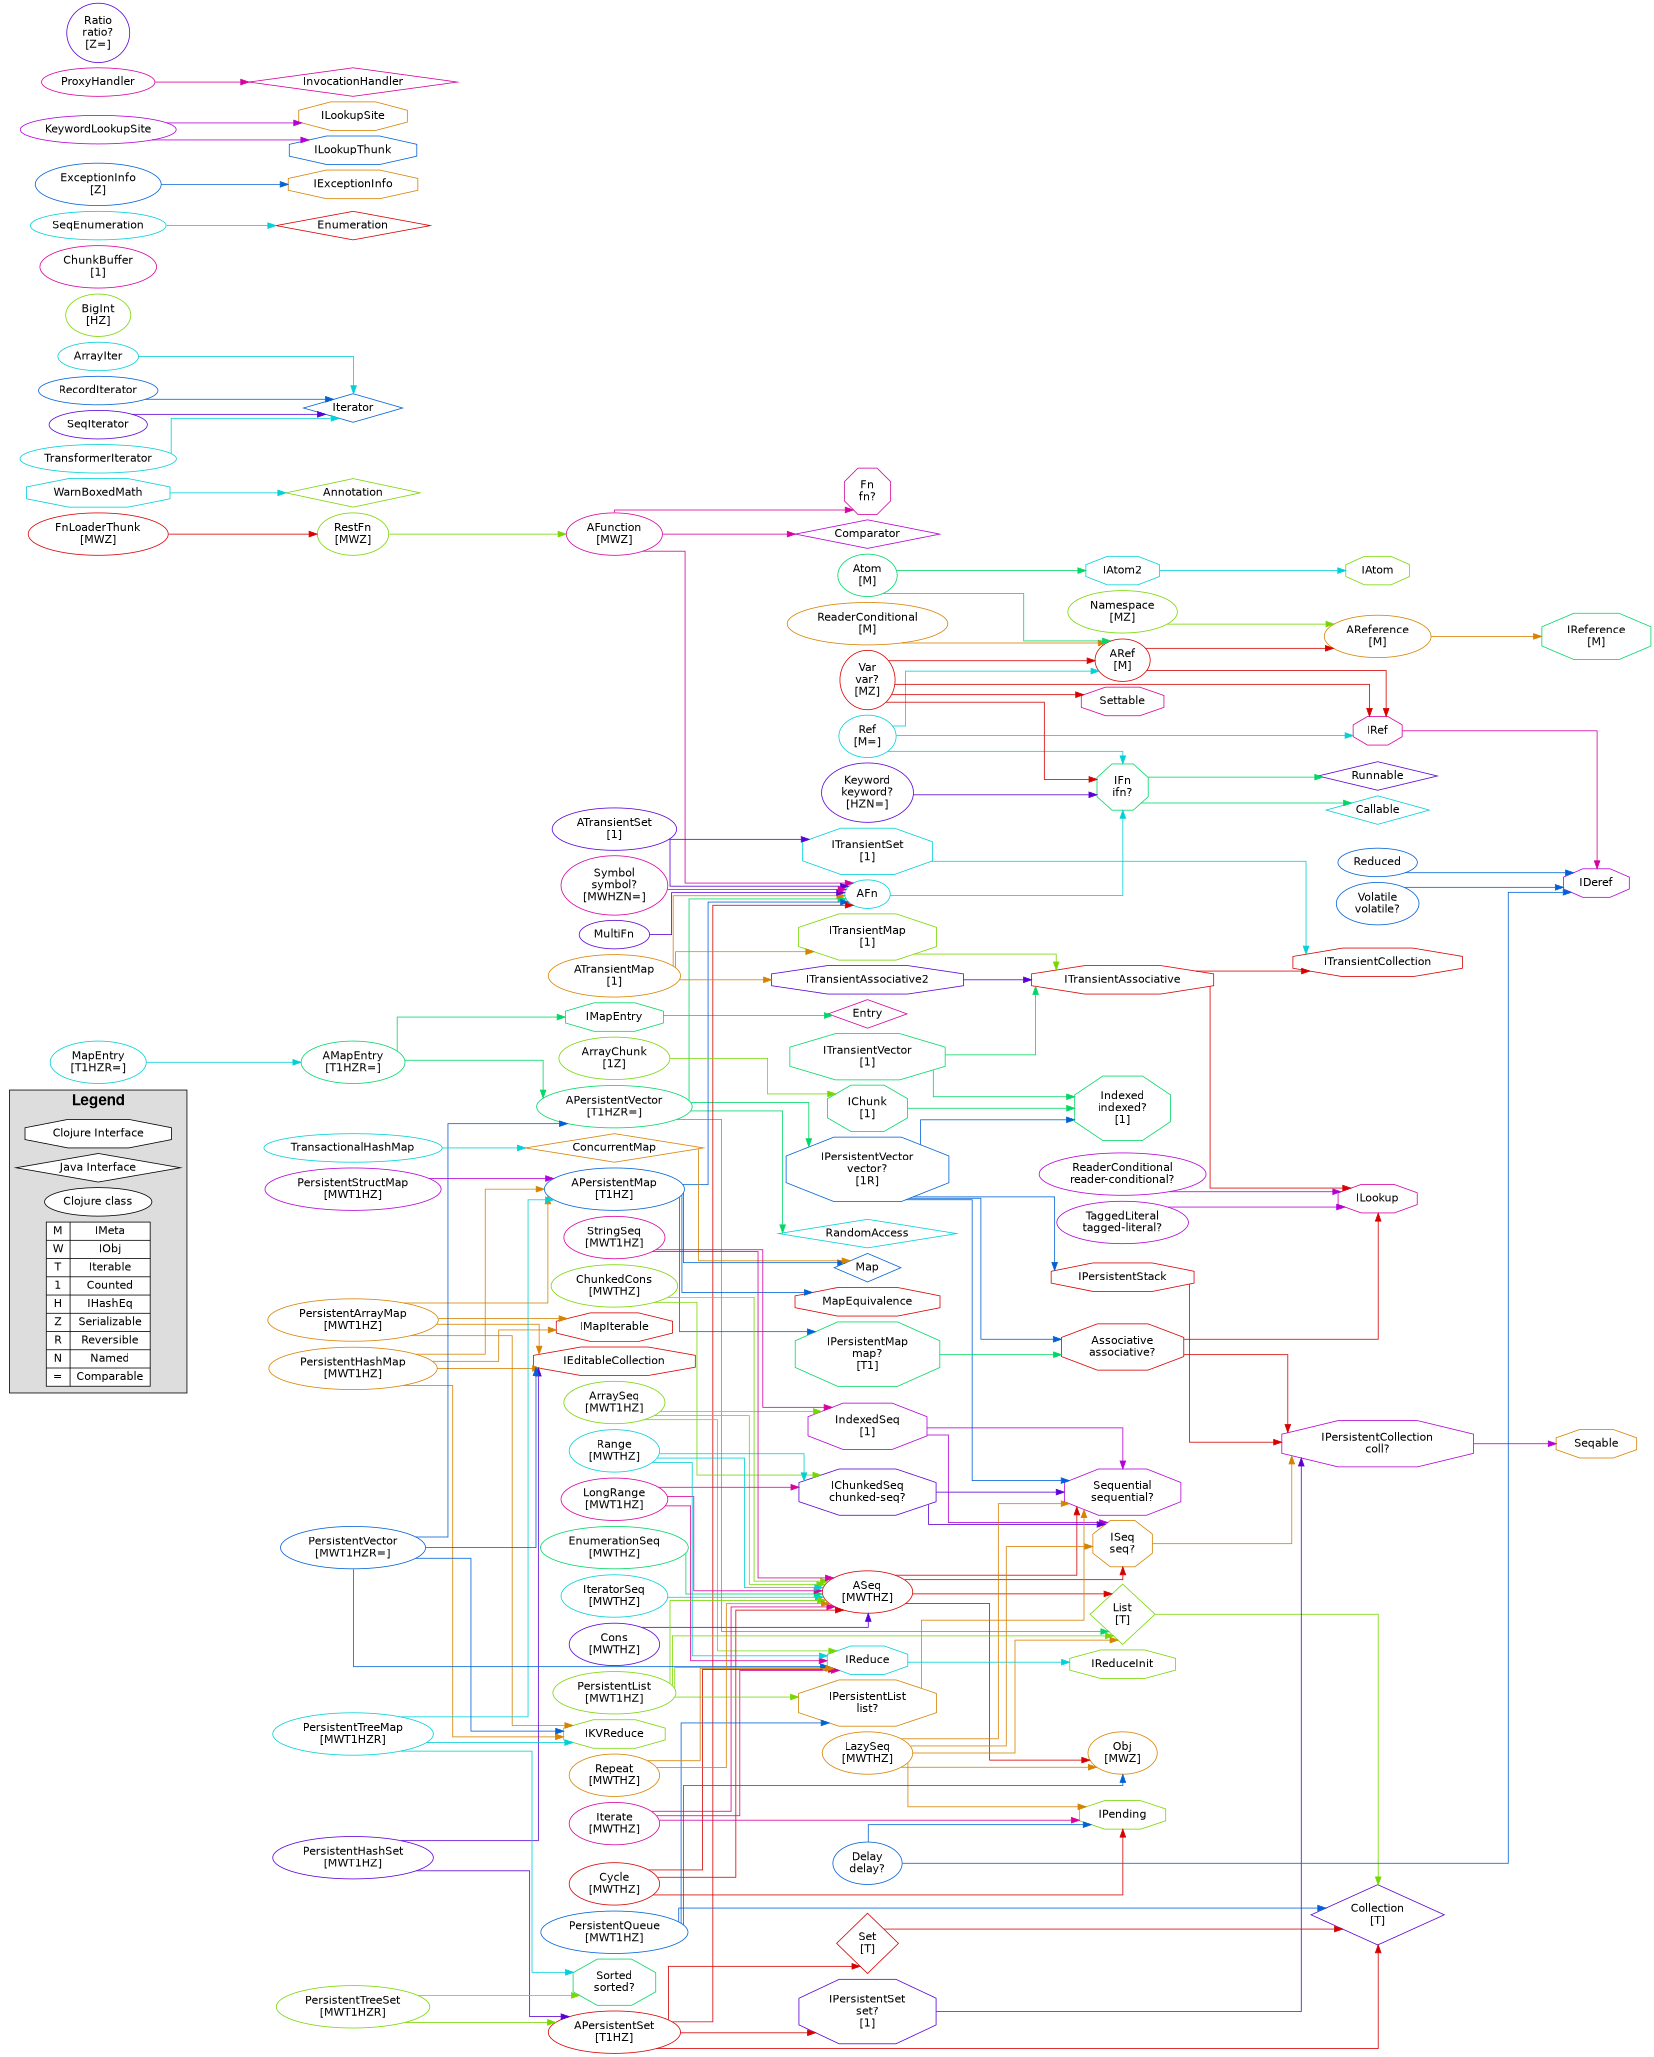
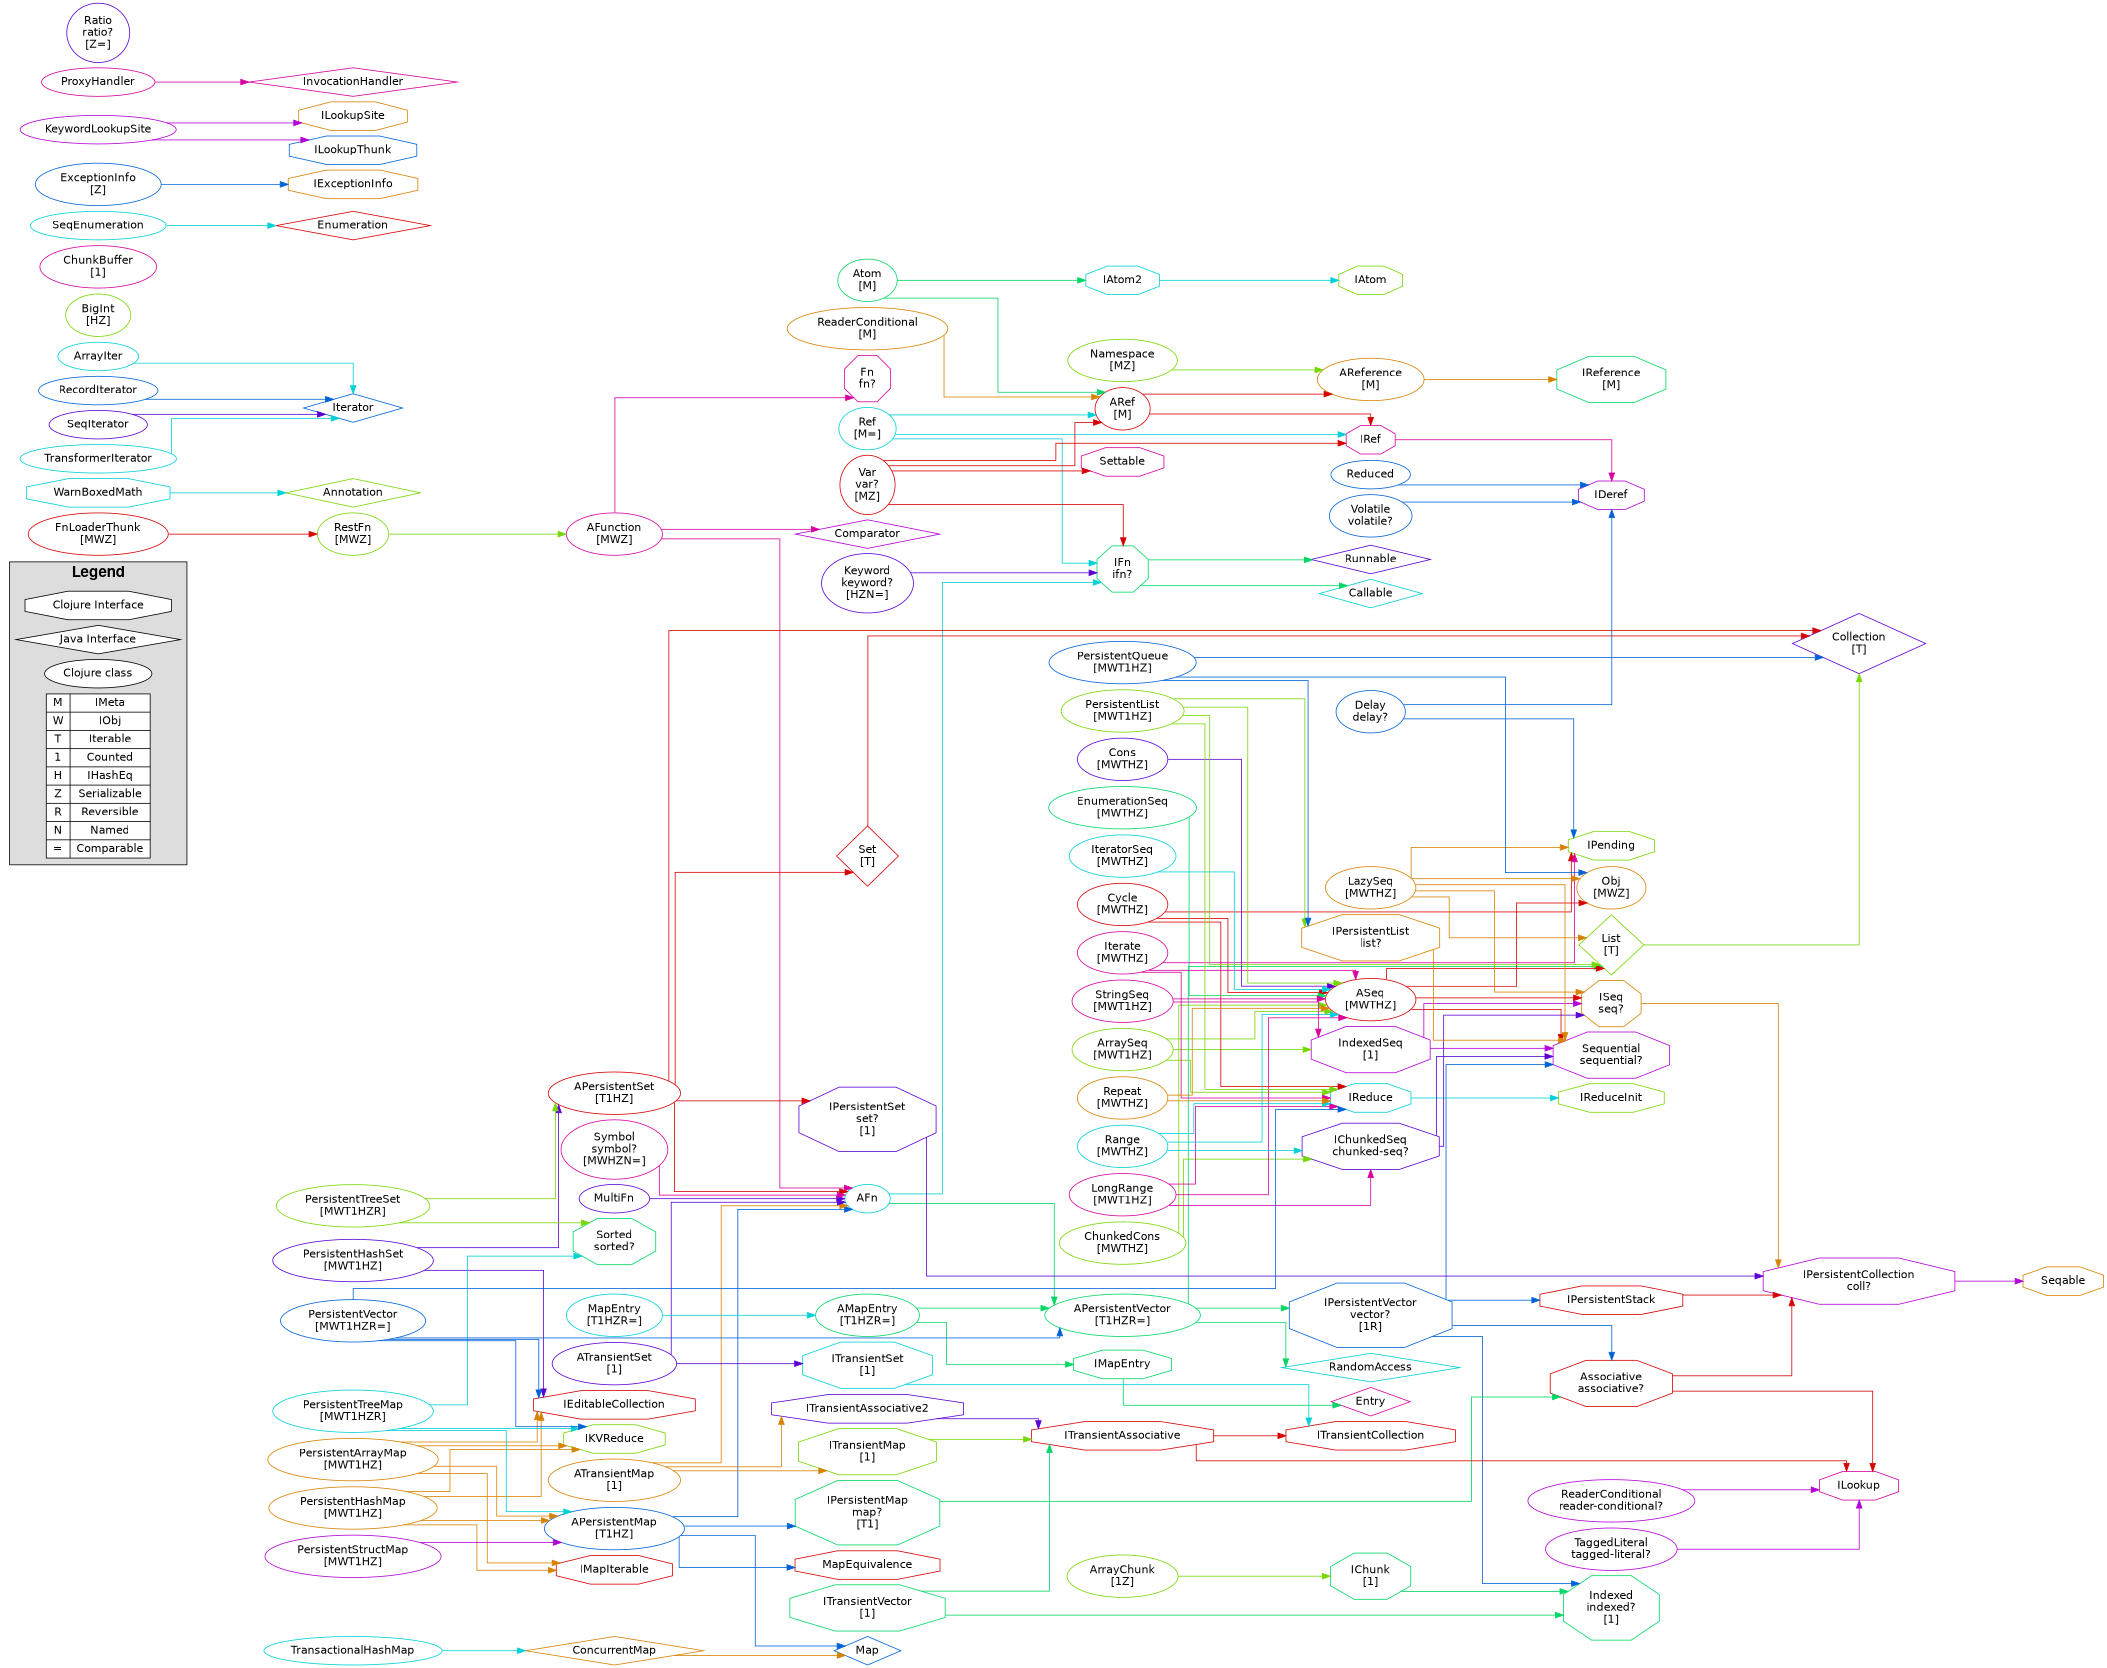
edge "APersistentVector [T1HZR=]" -> "AFn": reversed
